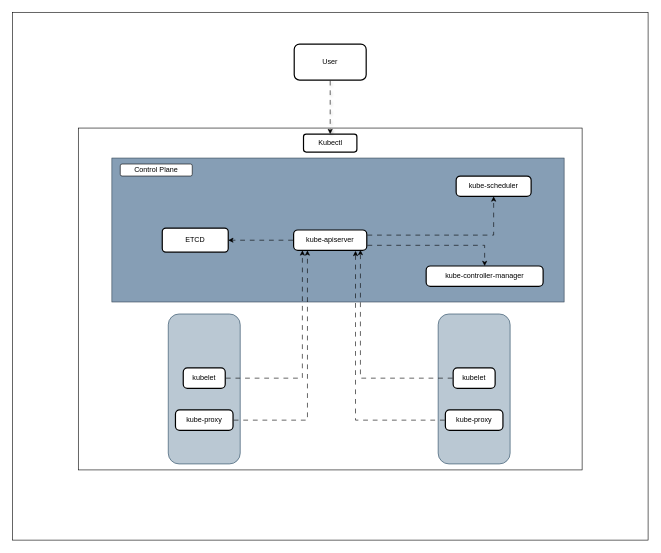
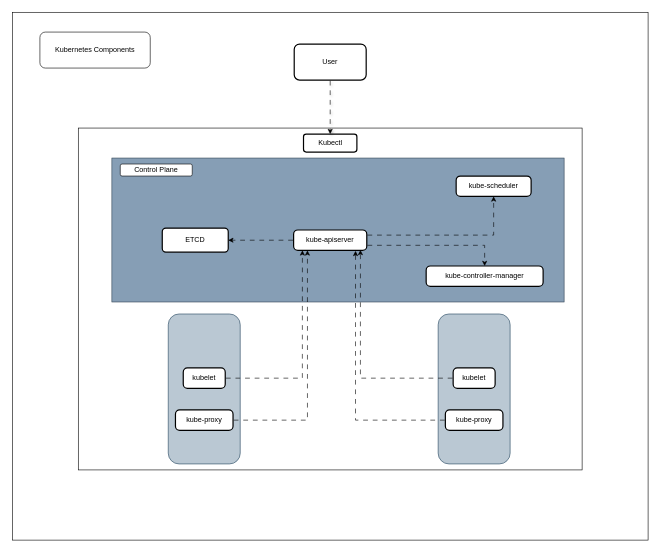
node "Kubernetes Components": added
